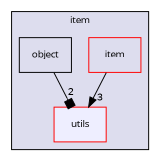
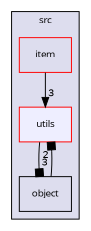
cluster "item": label "item" -> "src"
edge "utils" -> "object": added
